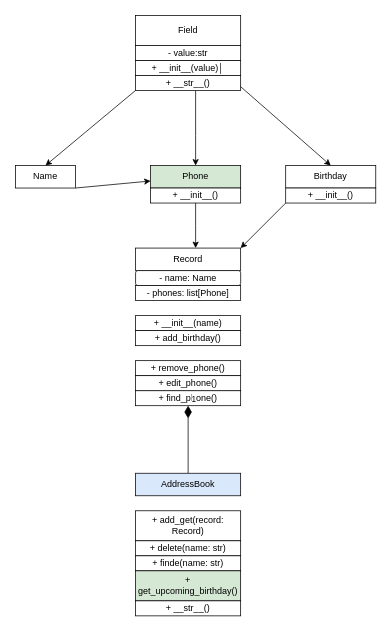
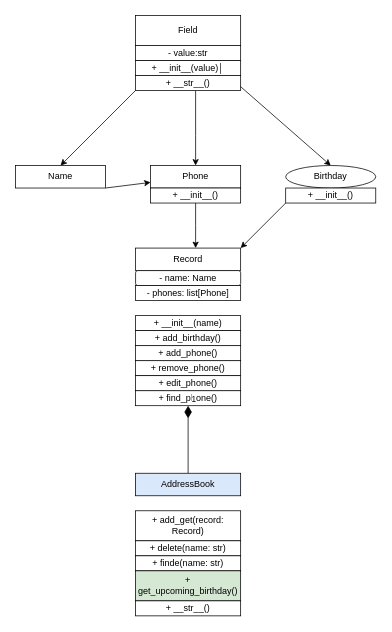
node "Name": size 60x23 -> 90x23
node "Phone": fillcolor #d5e8d4 -> #ffffff
node "Birthday": shape rectangle -> ellipse
node "+ add_phone()": added
